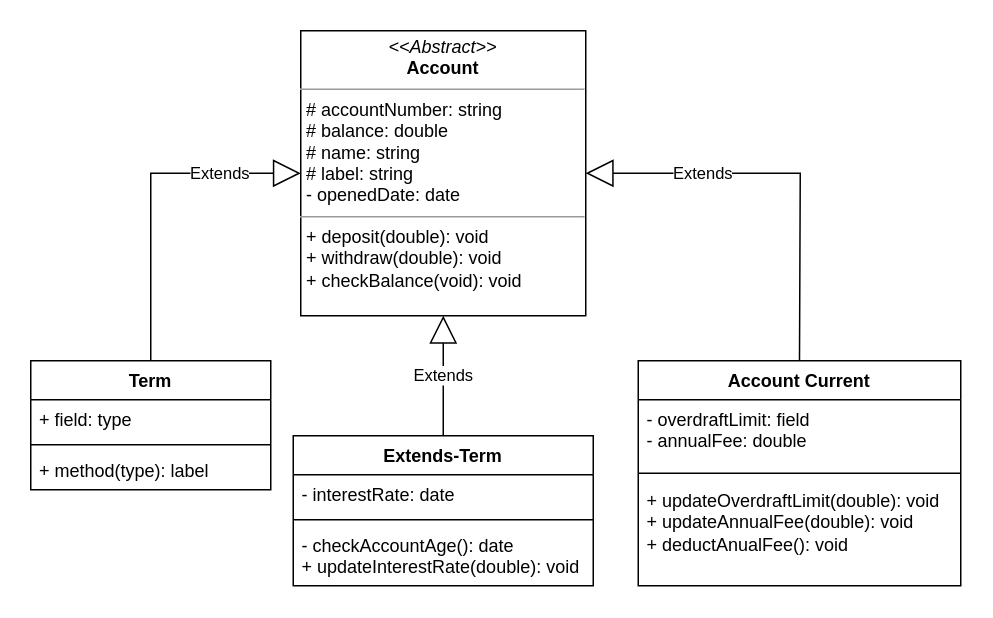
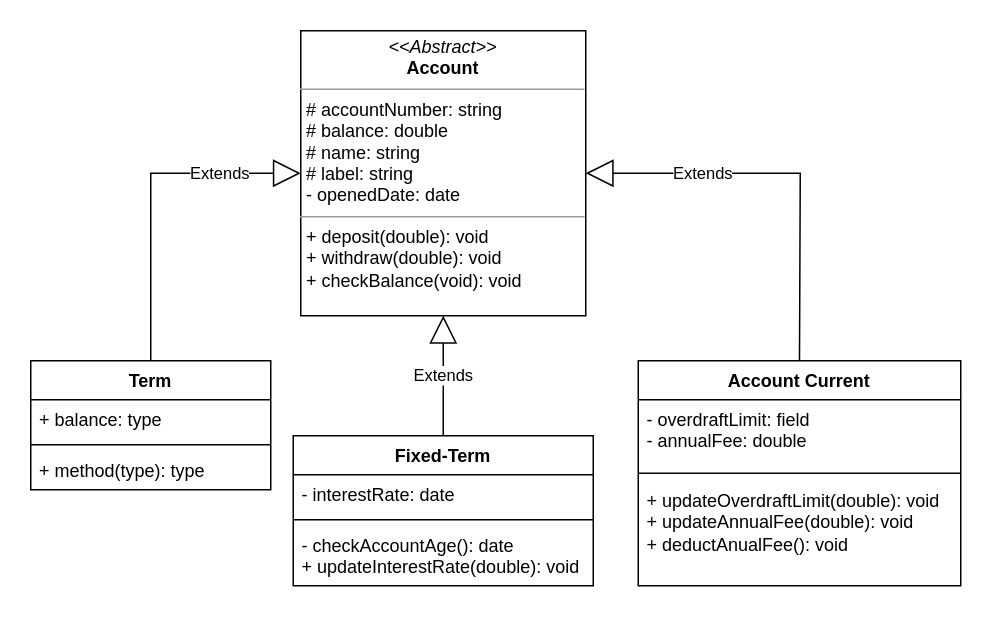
node "+ field: type": label "+ field: type" -> "+ balance: type"
node "Extends-Term": label "Extends-Term" -> "Fixed-Term"
node "+ method(type): label": label "+ method(type): label" -> "+ method(type): type"
